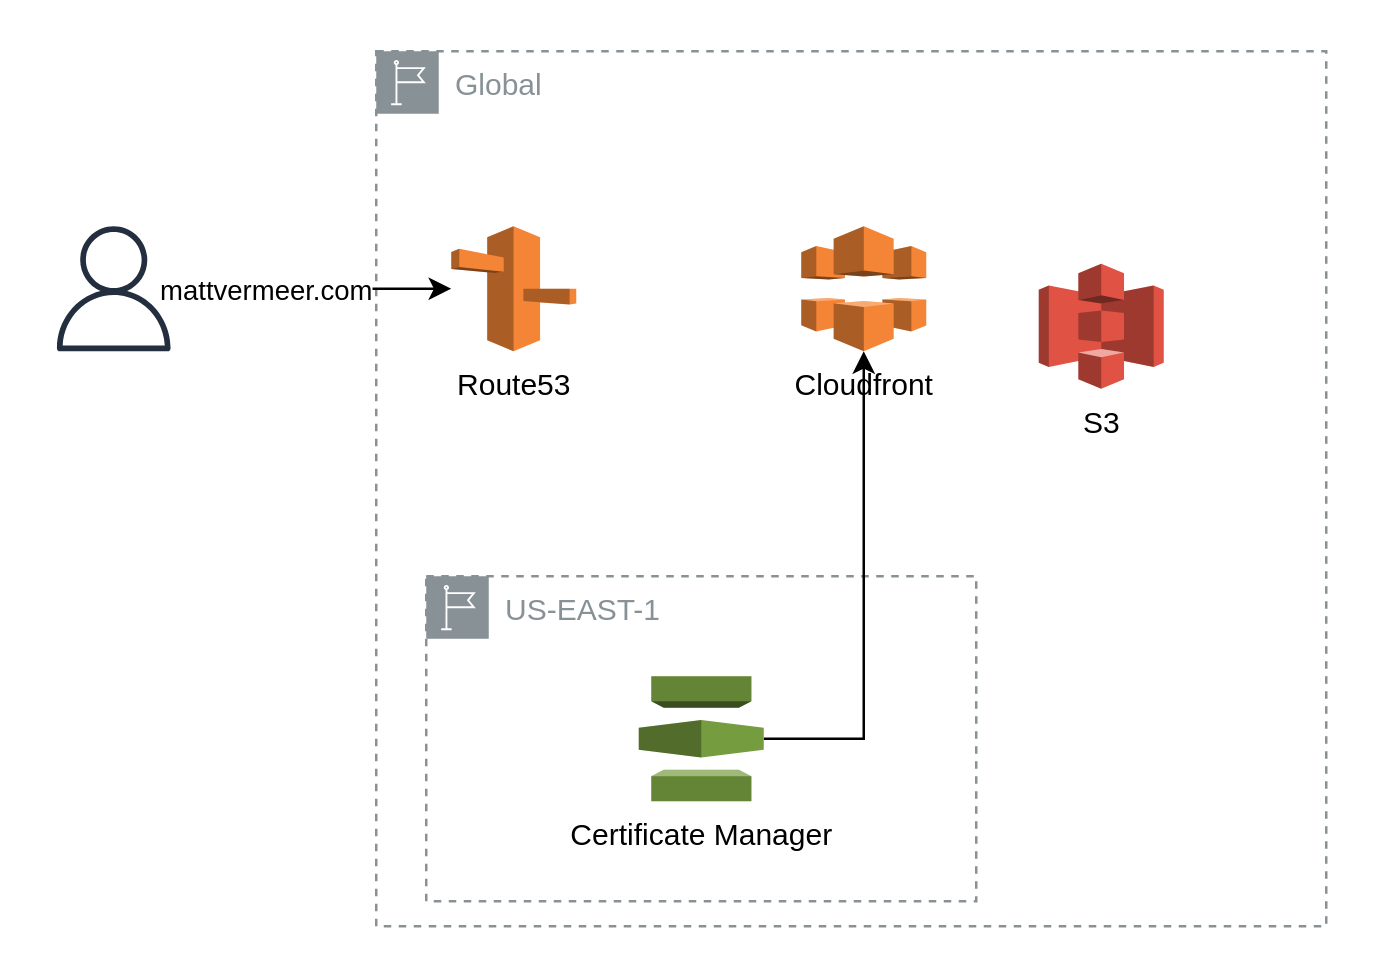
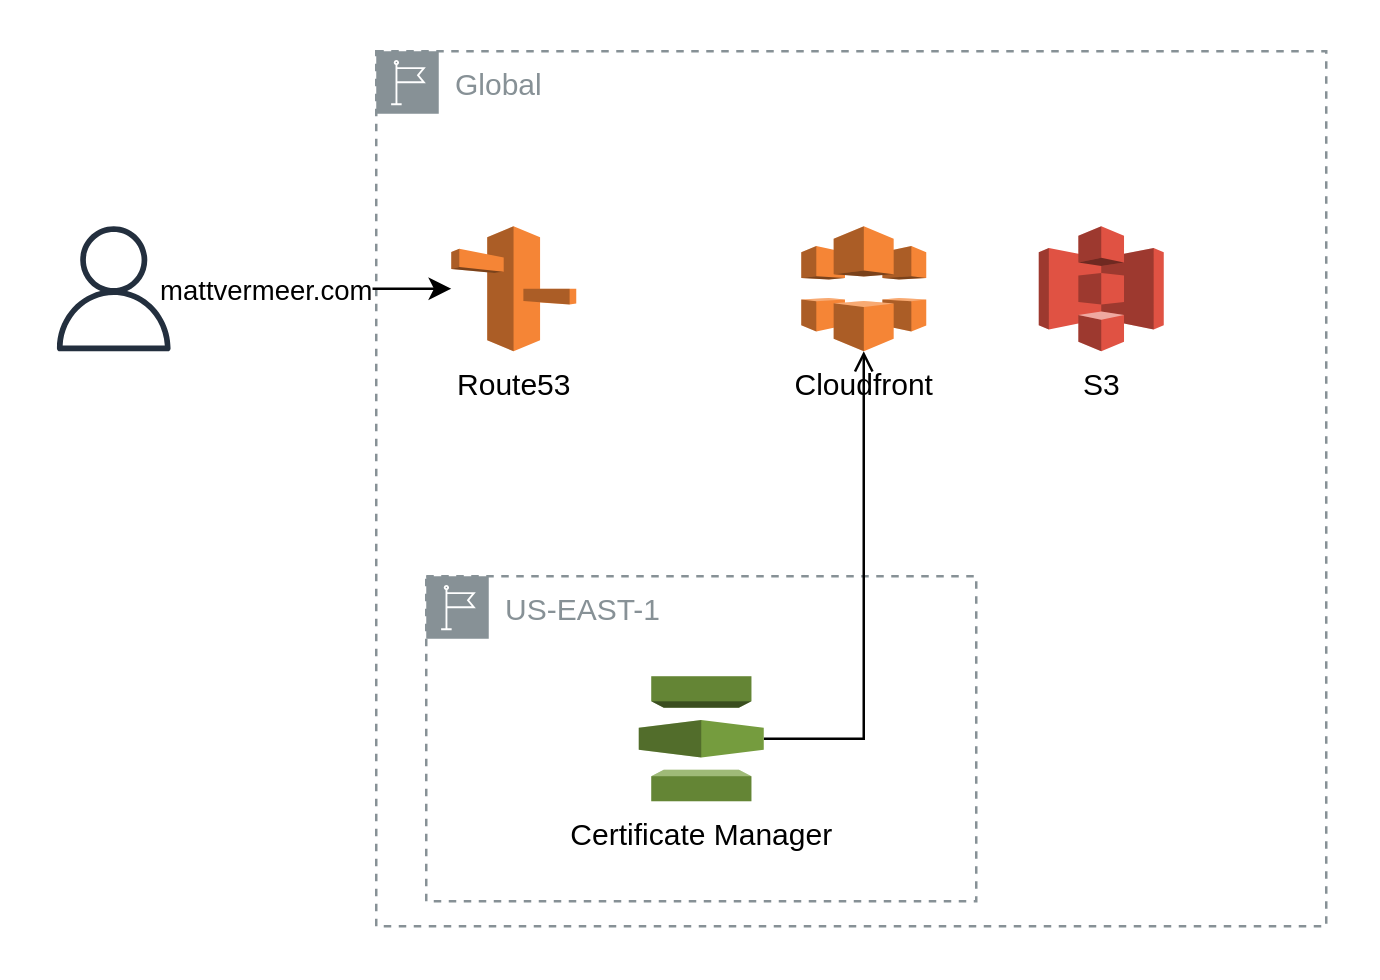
node "S3": moved (1101, 326) -> (1101, 289)
edge "Certificate Manager" -> "Cloudfront": arrowhead classic -> open
